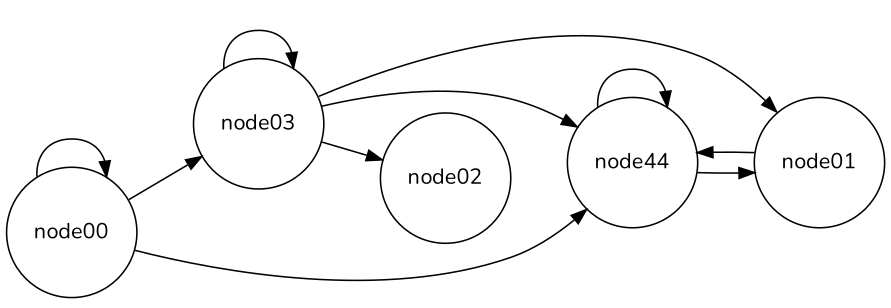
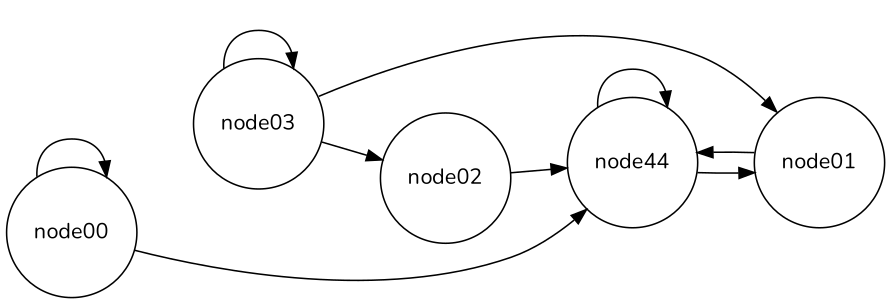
edge "node03" -> "node44": now "node02" -> "node44"
edge "node00" -> "node03": removed
